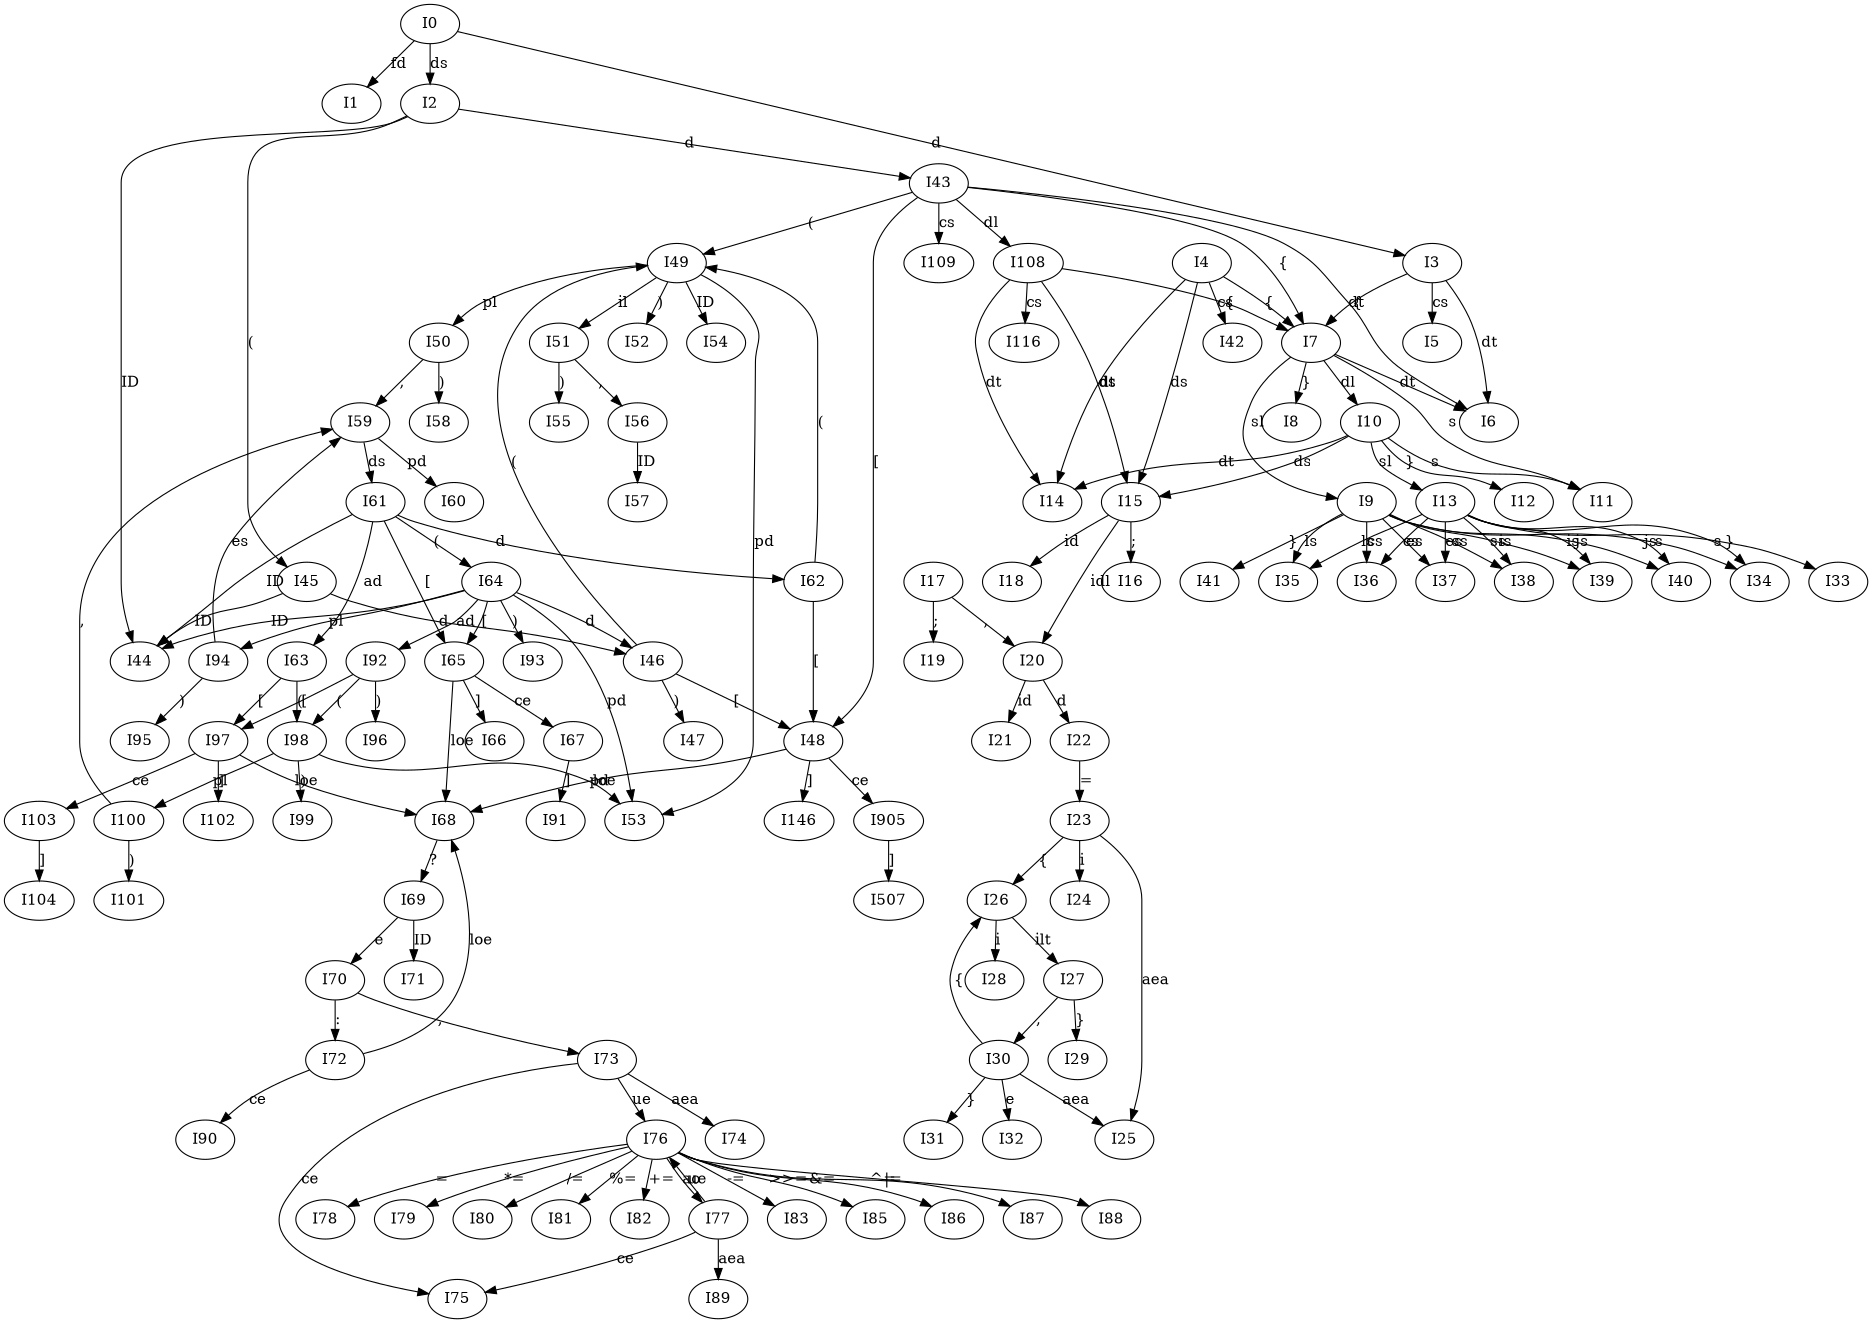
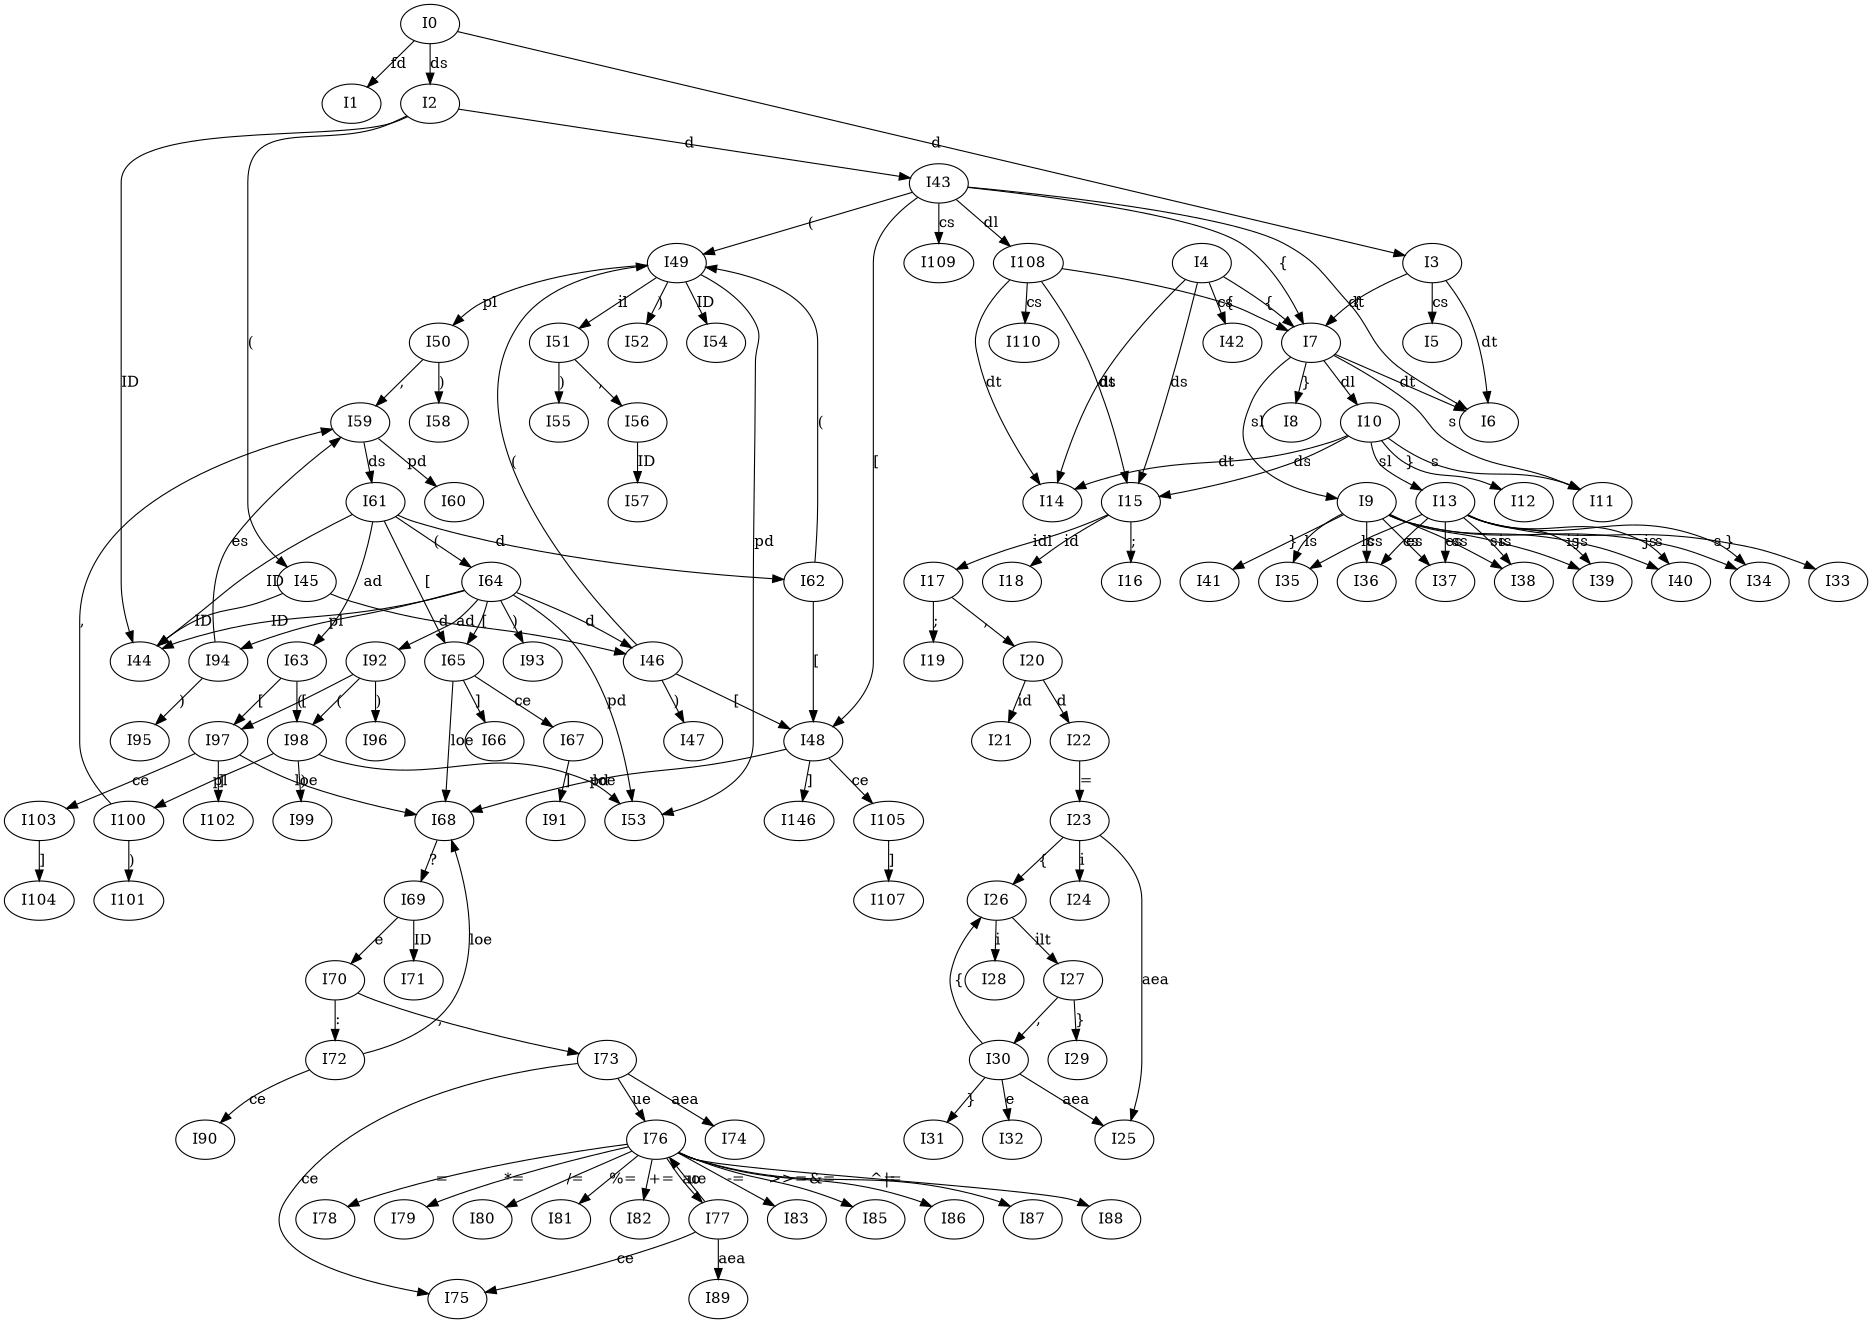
node "I116": label "I116" -> "I110"
edge "I15" -> "I20": now "I15" -> "I17"
node "I905": label "I905" -> "I105"
node "I507": label "I507" -> "I107"
